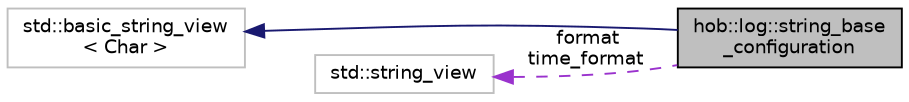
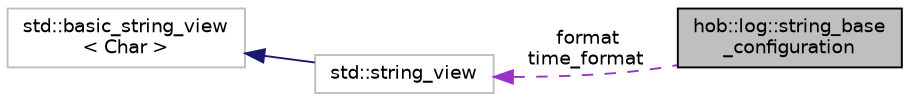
edge "hob::log::string_base _configuration" -> "std::basic_string_view < Char >": now "std::string_view" -> "std::basic_string_view < Char >"
